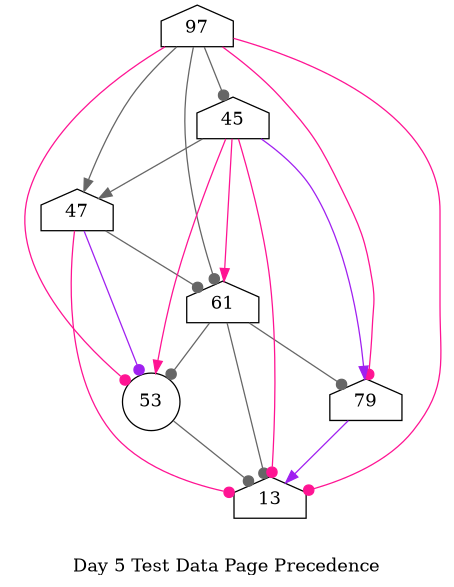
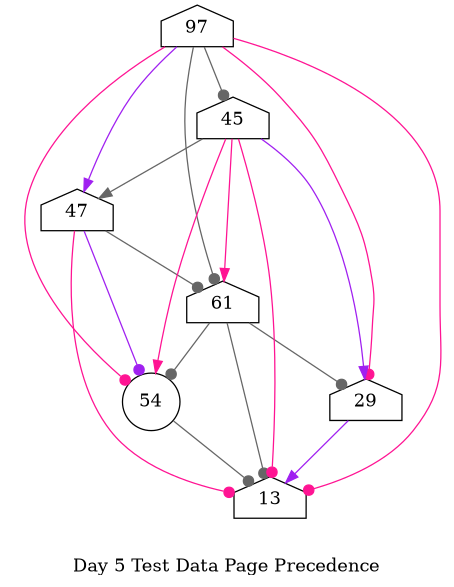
edge "97" -> "47": color gray40 -> purple
node "53": label "53" -> "54"
node "79": label "79" -> "29"
